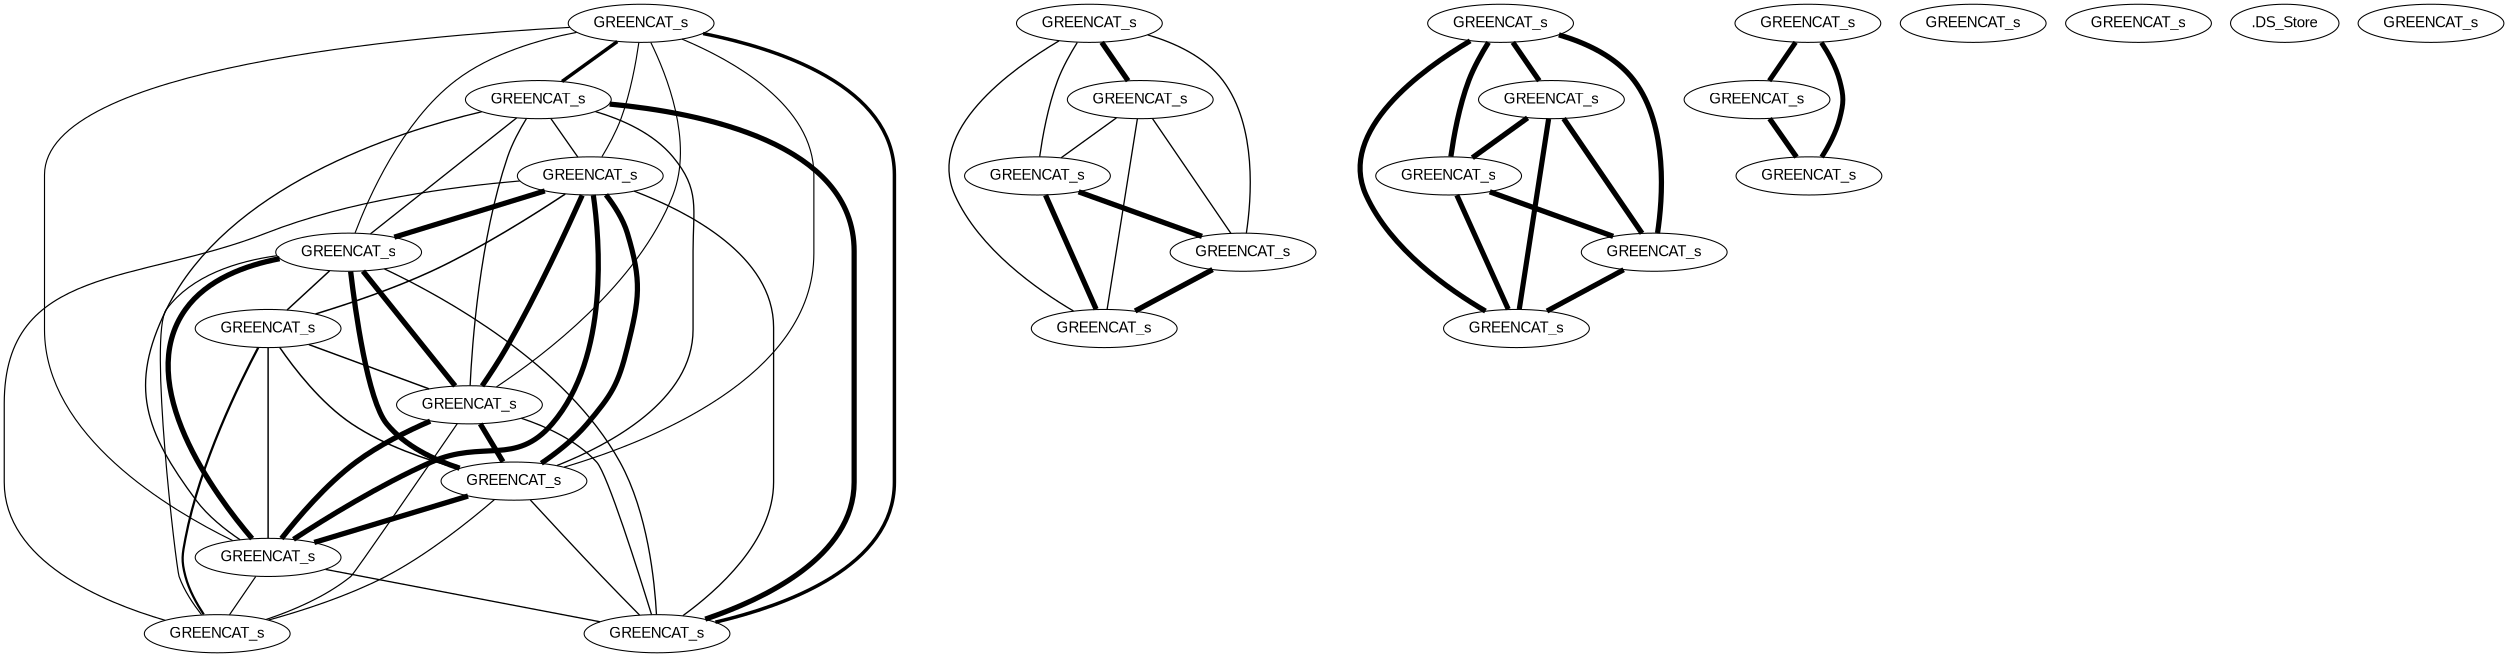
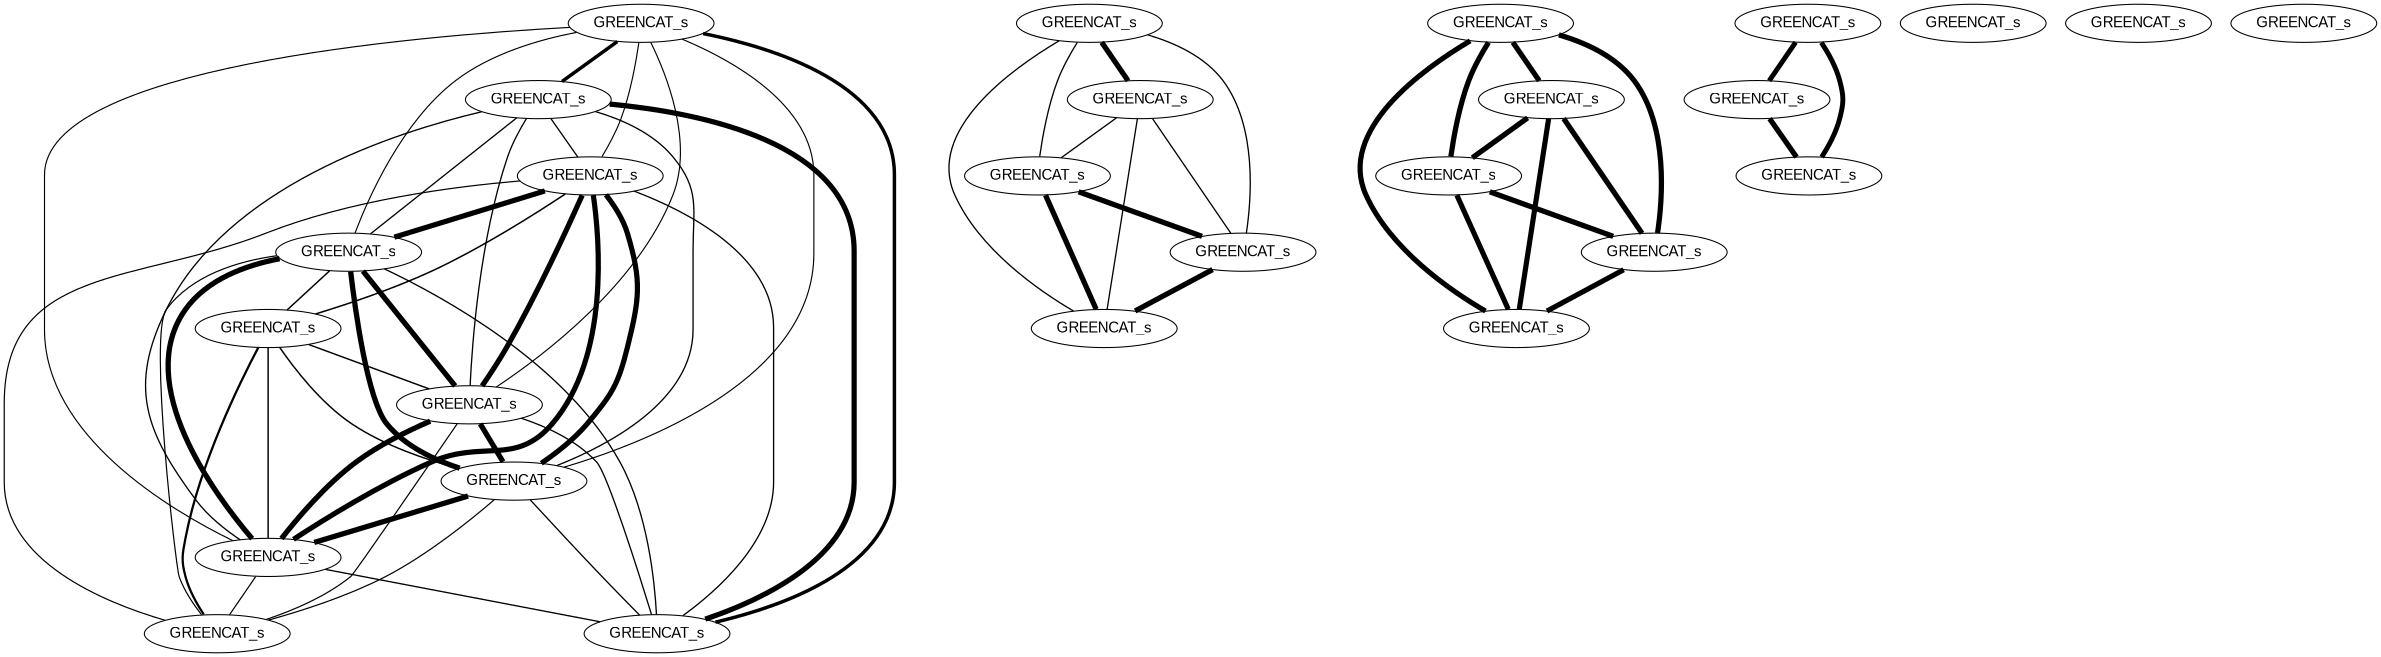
node ".DS_Store": removed
